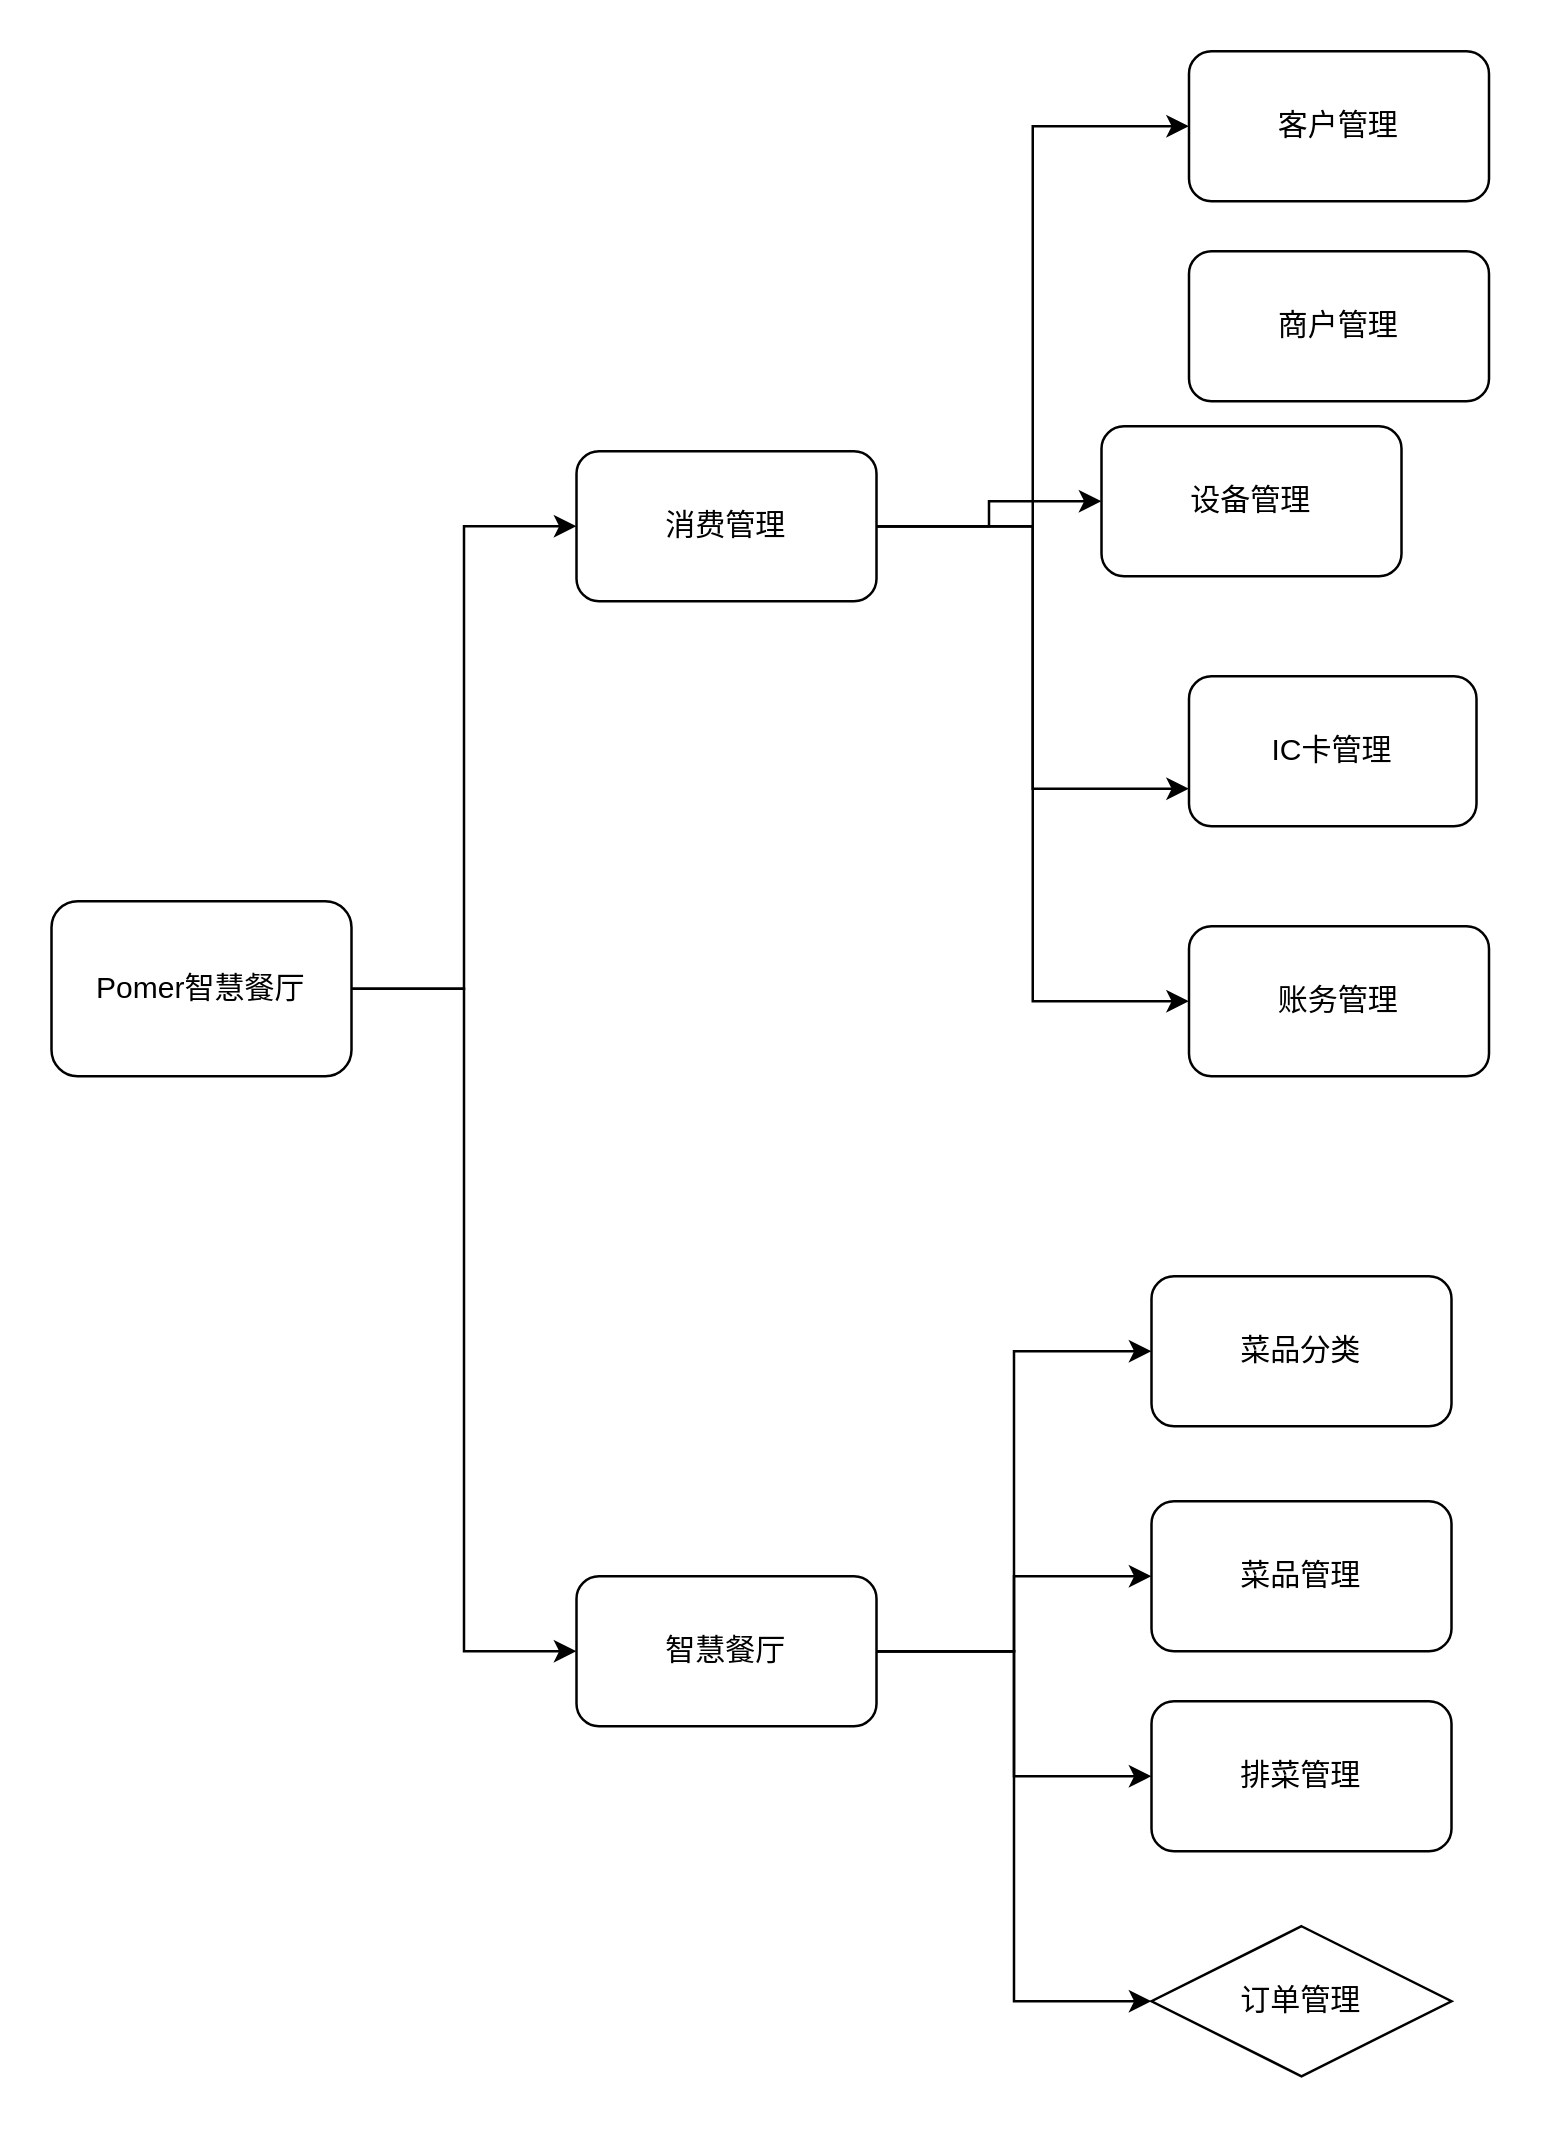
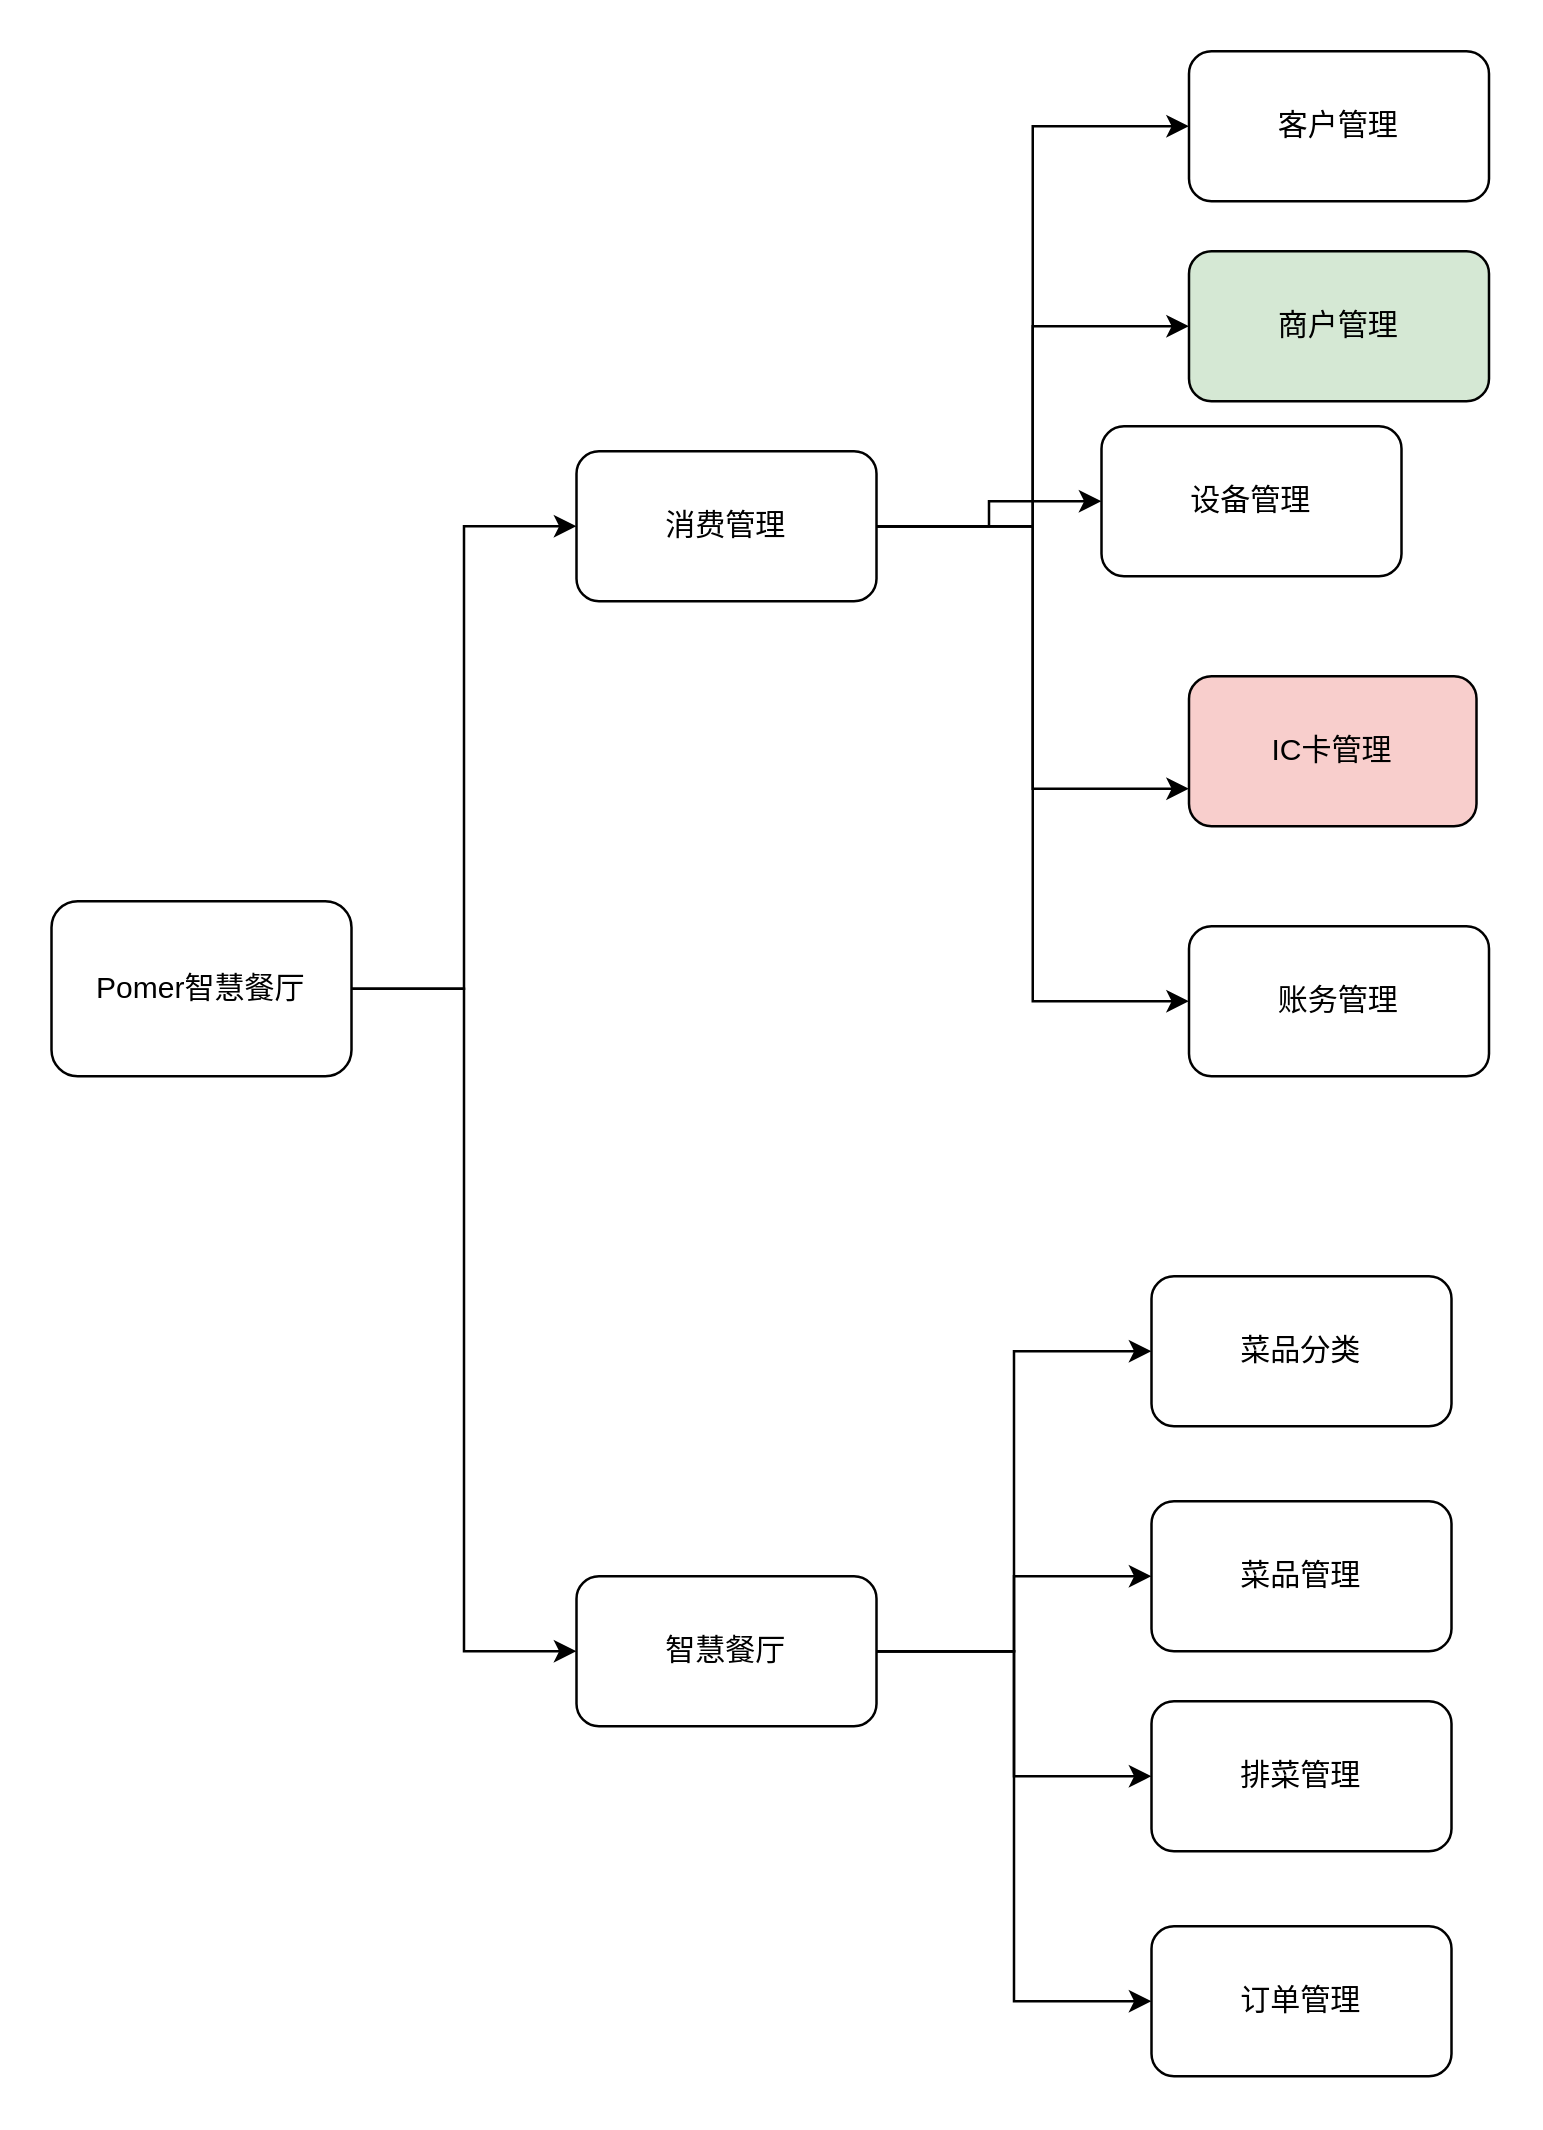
edge "消费管理" -> "商户管理": added
node "商户管理": fillcolor #ffffff -> #d5e8d4
node "IC卡管理": fillcolor #ffffff -> #f8cecc
node "订单管理": shape diamond -> rounded rectangle
